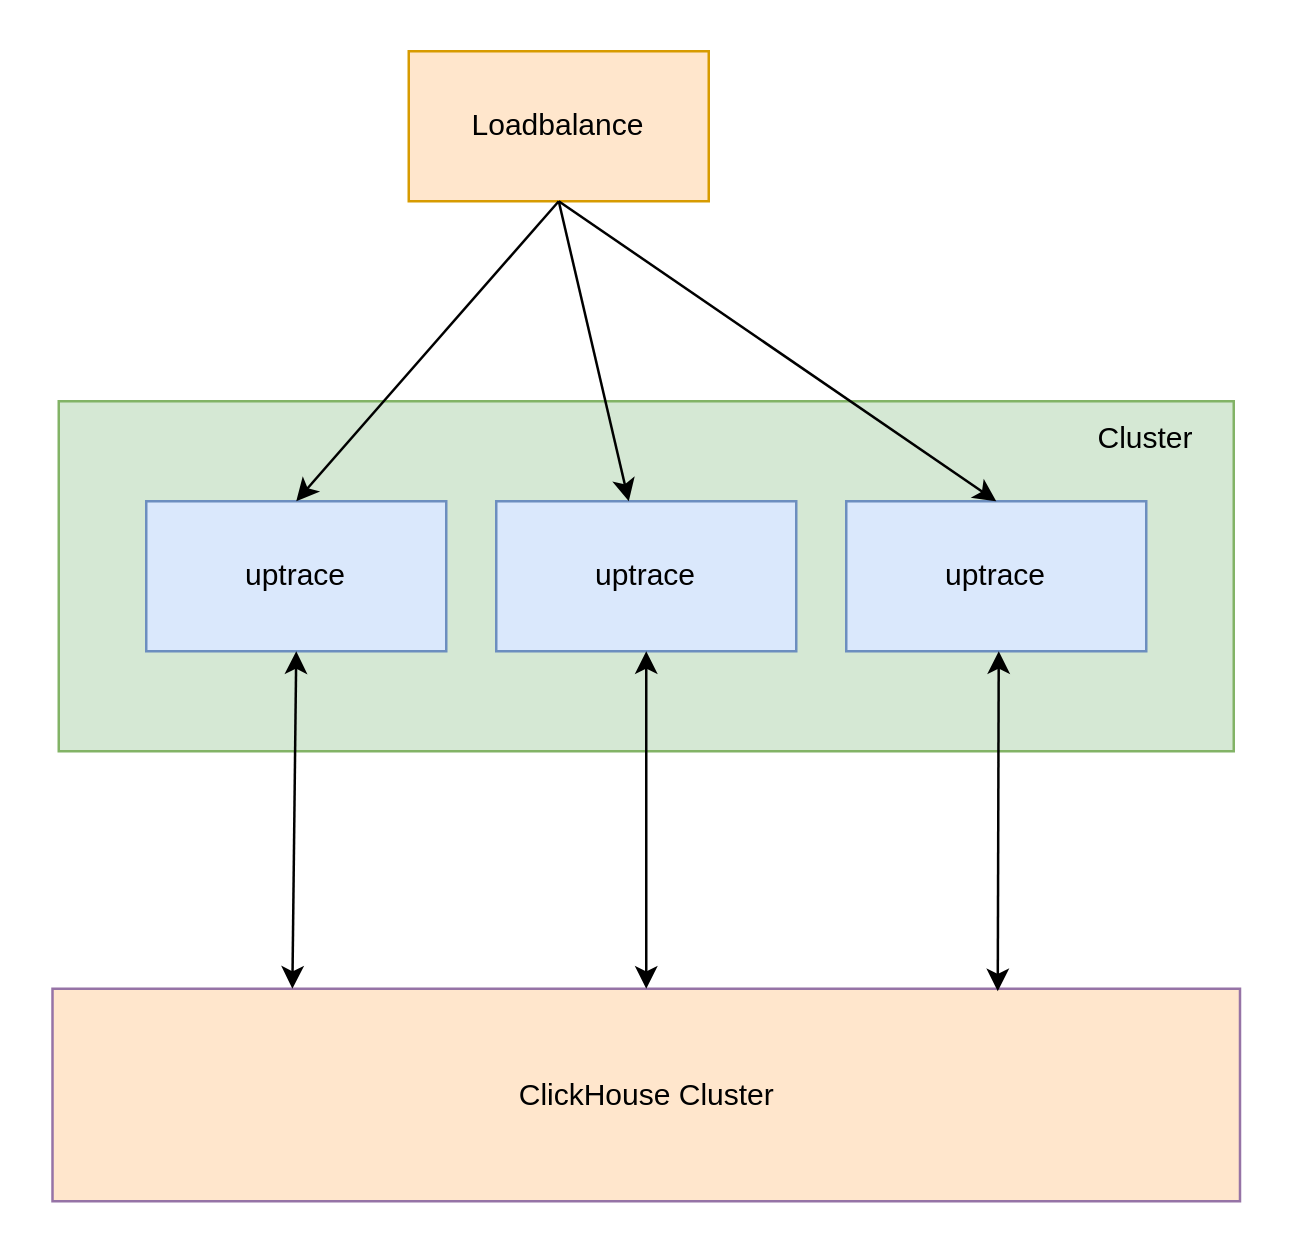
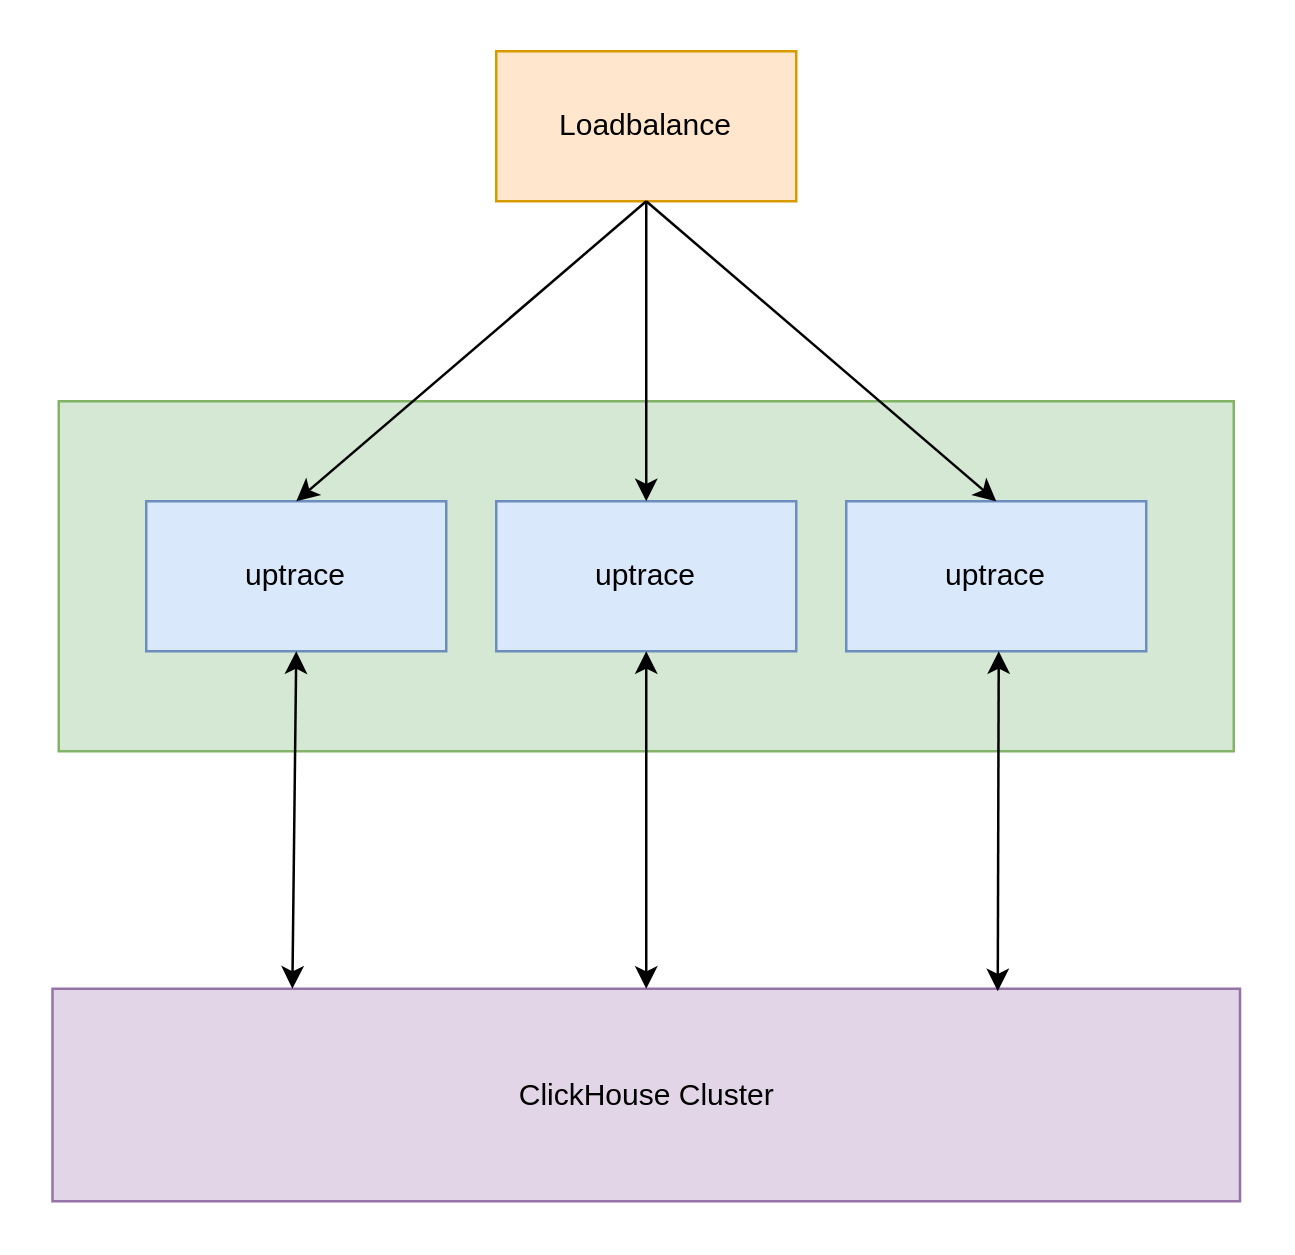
node "Loadbalance": moved (559, 126) -> (646, 126)
node "Cluster": removed
node "ClickHouse Cluster": fillcolor #ffe6cc -> #e1d5e7
